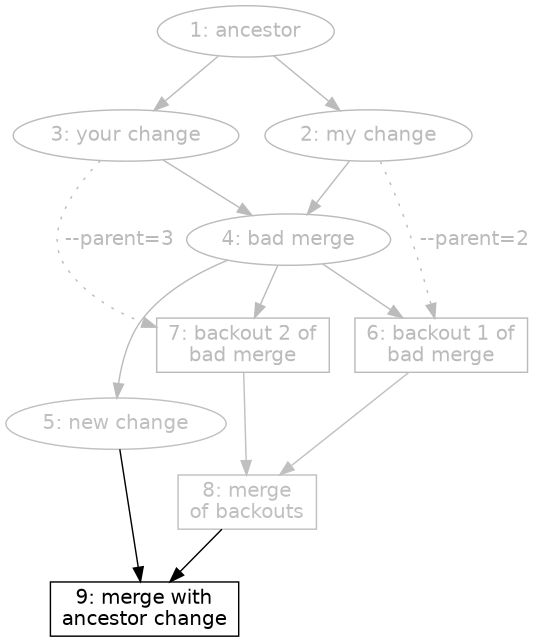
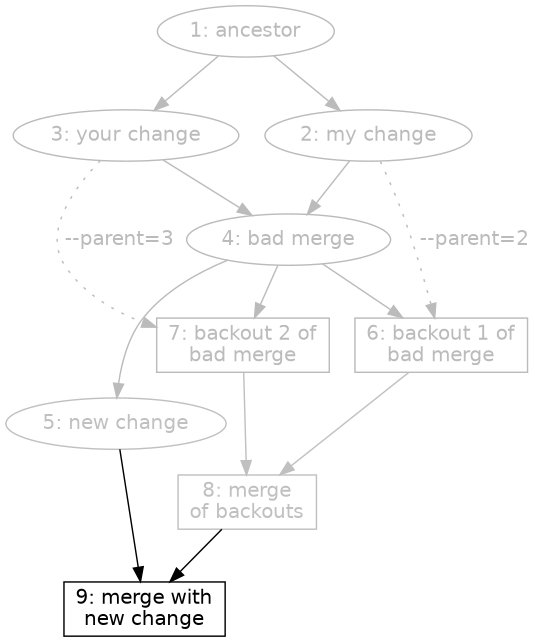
node "9: merge with ancestor change": label "9: merge with ancestor change" -> "9: merge with new change"
